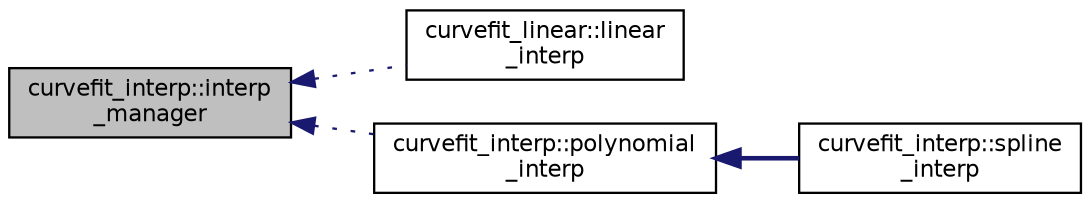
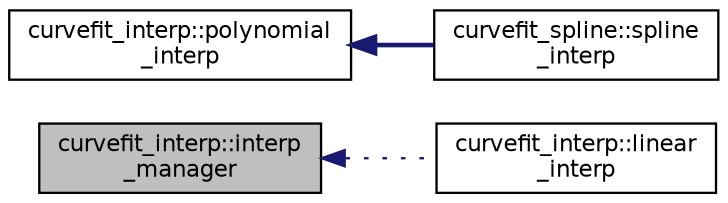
node "curvefit_linear::linear _interp": label "curvefit_linear::linear _interp" -> "curvefit_interp::linear _interp"
edge "curvefit_interp::polynomial _interp" -> "curvefit_interp::interp _manager": removed
node "curvefit_interp::spline _interp": label "curvefit_interp::spline _interp" -> "curvefit_spline::spline _interp"
